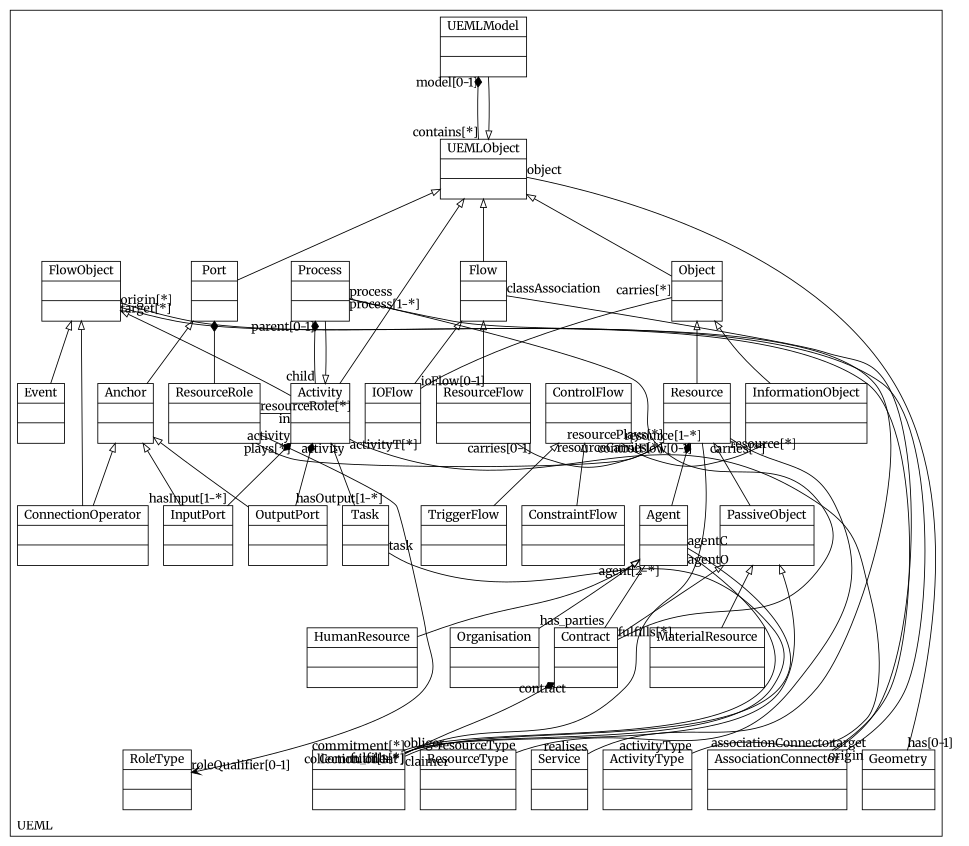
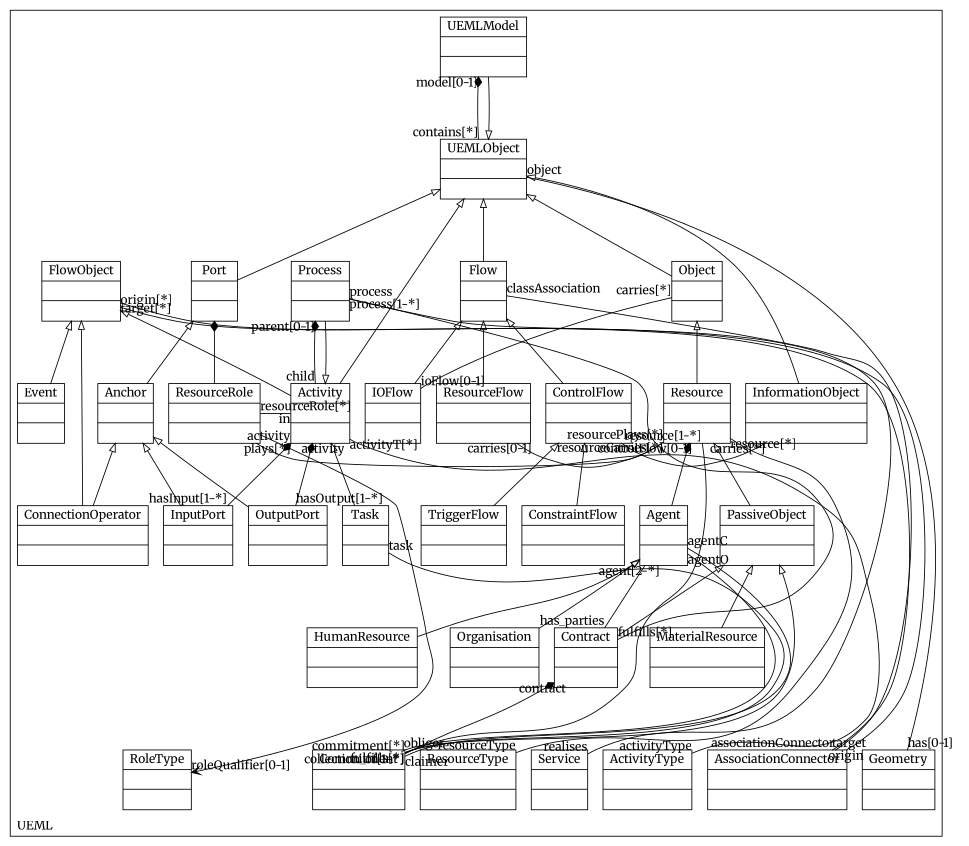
edge "ControlFlow" -> "Flow": added
edge "InformationObject" -> "Object": now "InformationObject" -> "UEMLObject"
